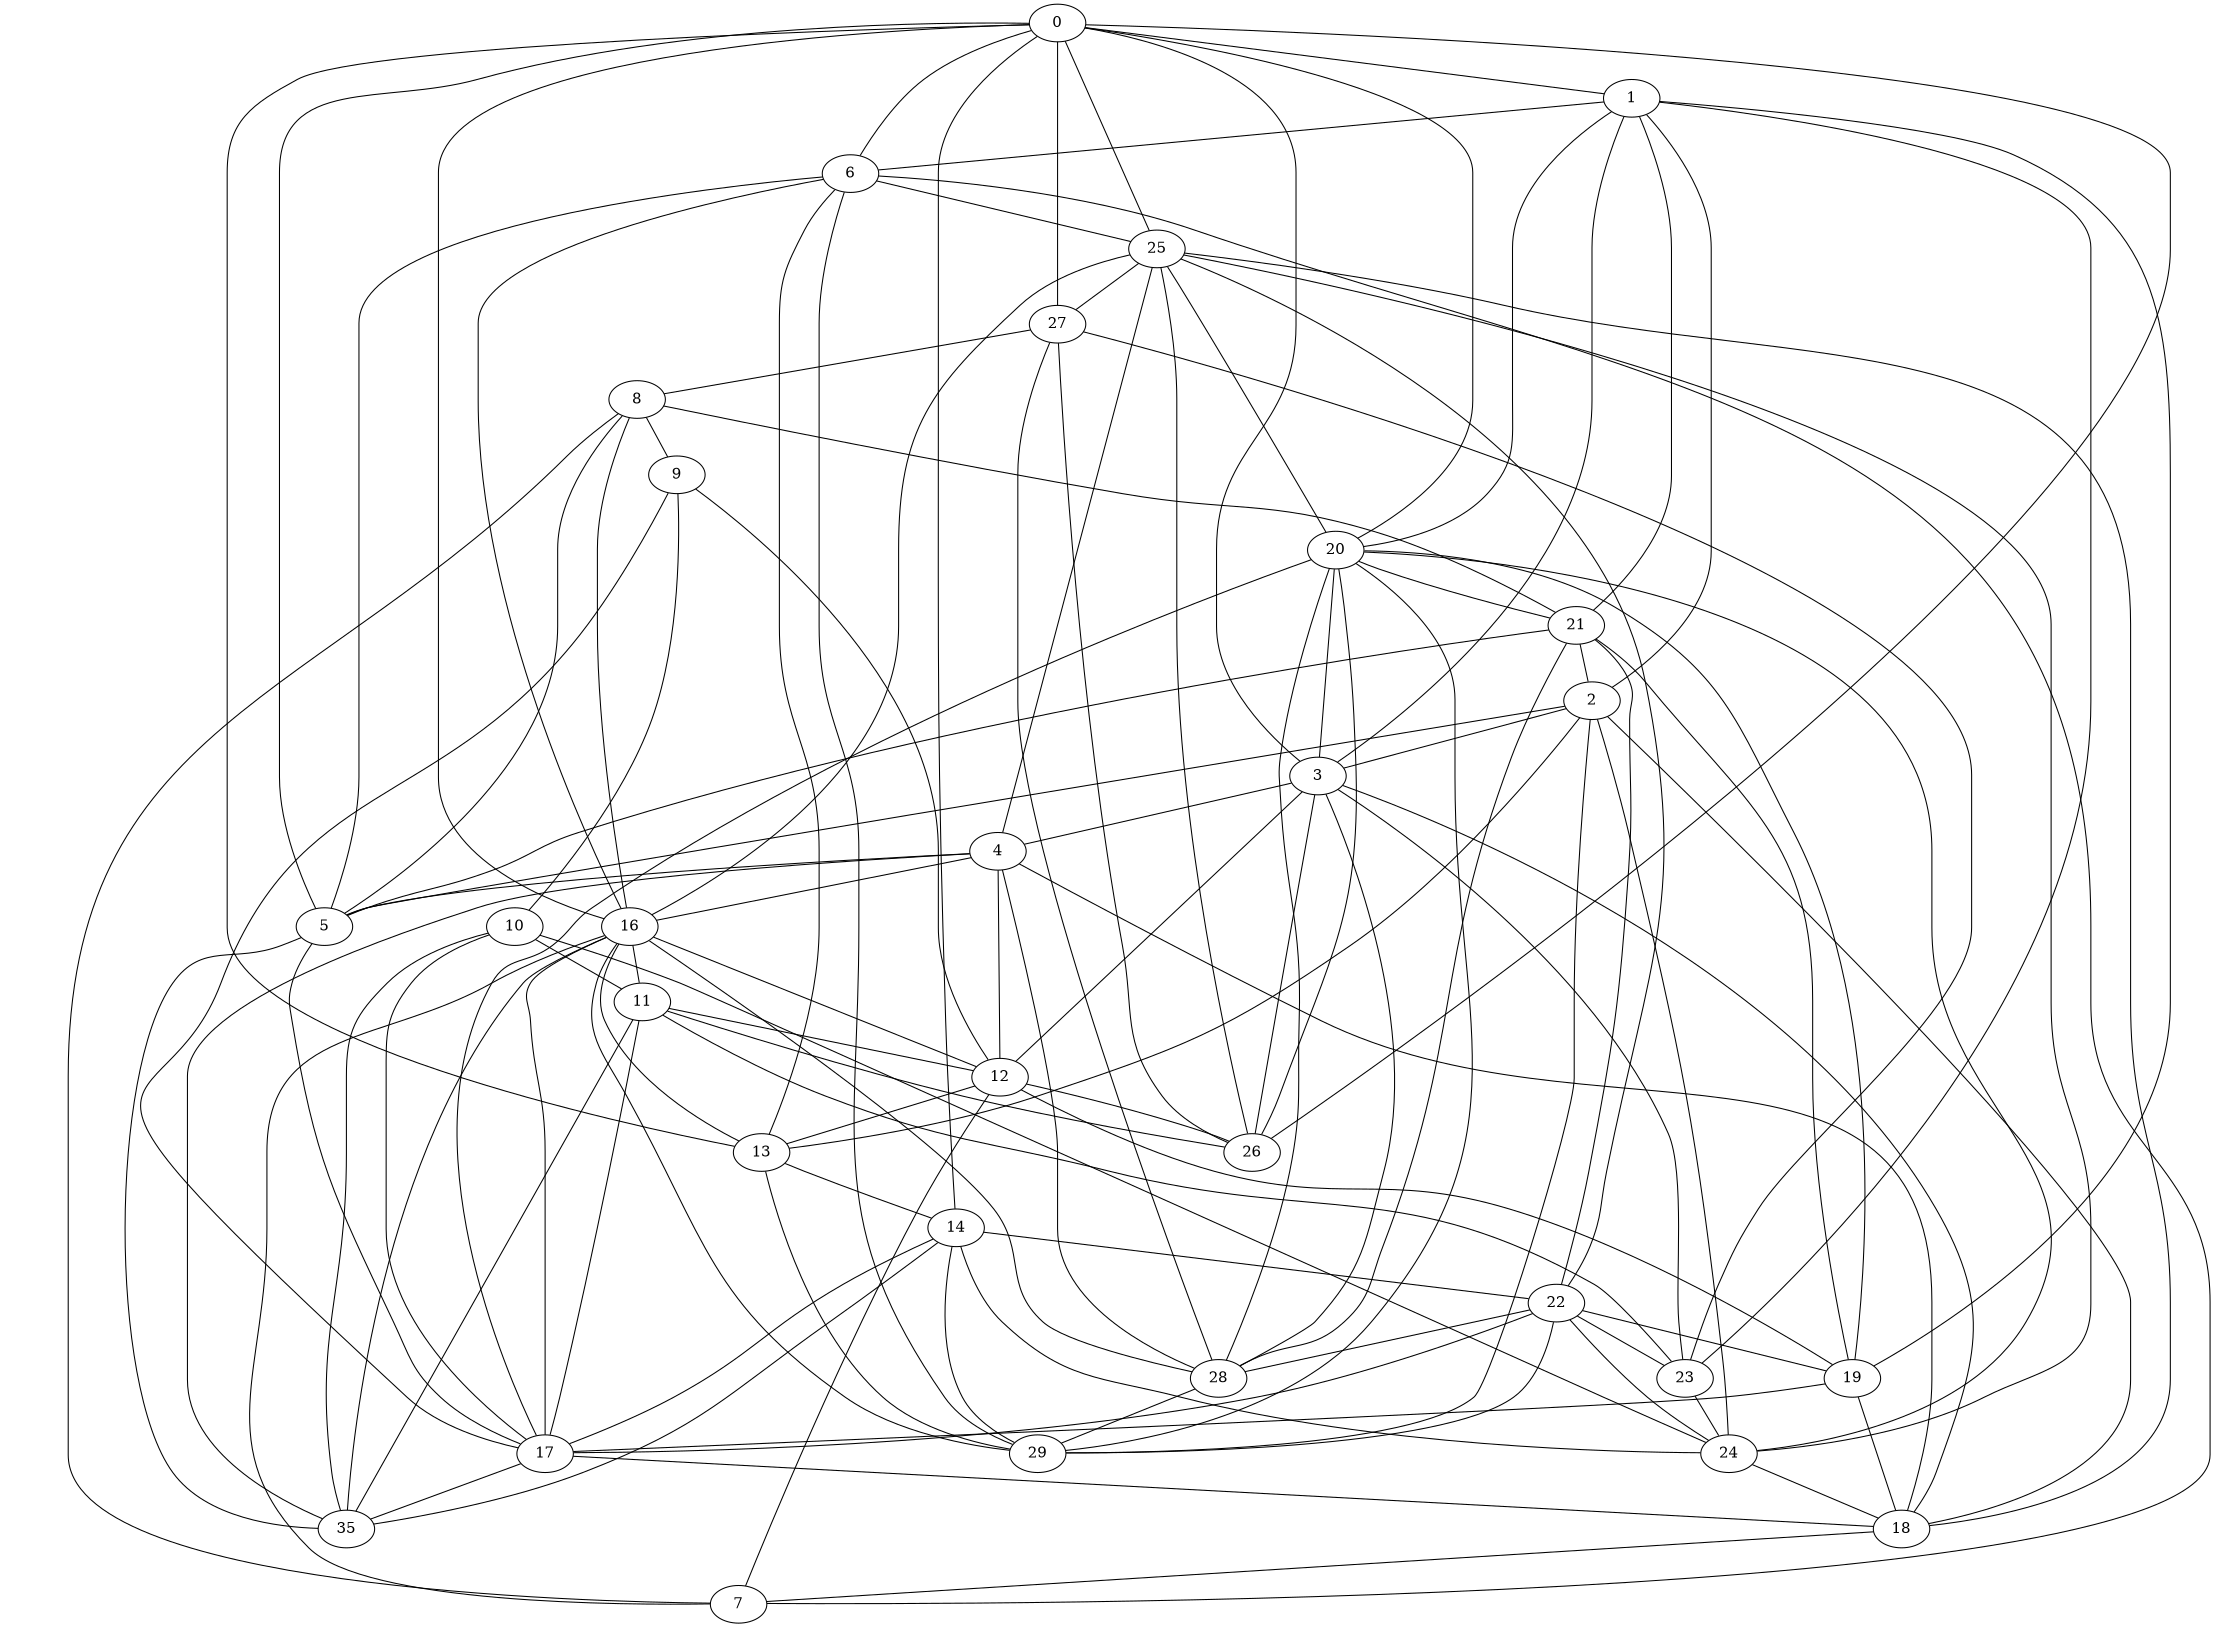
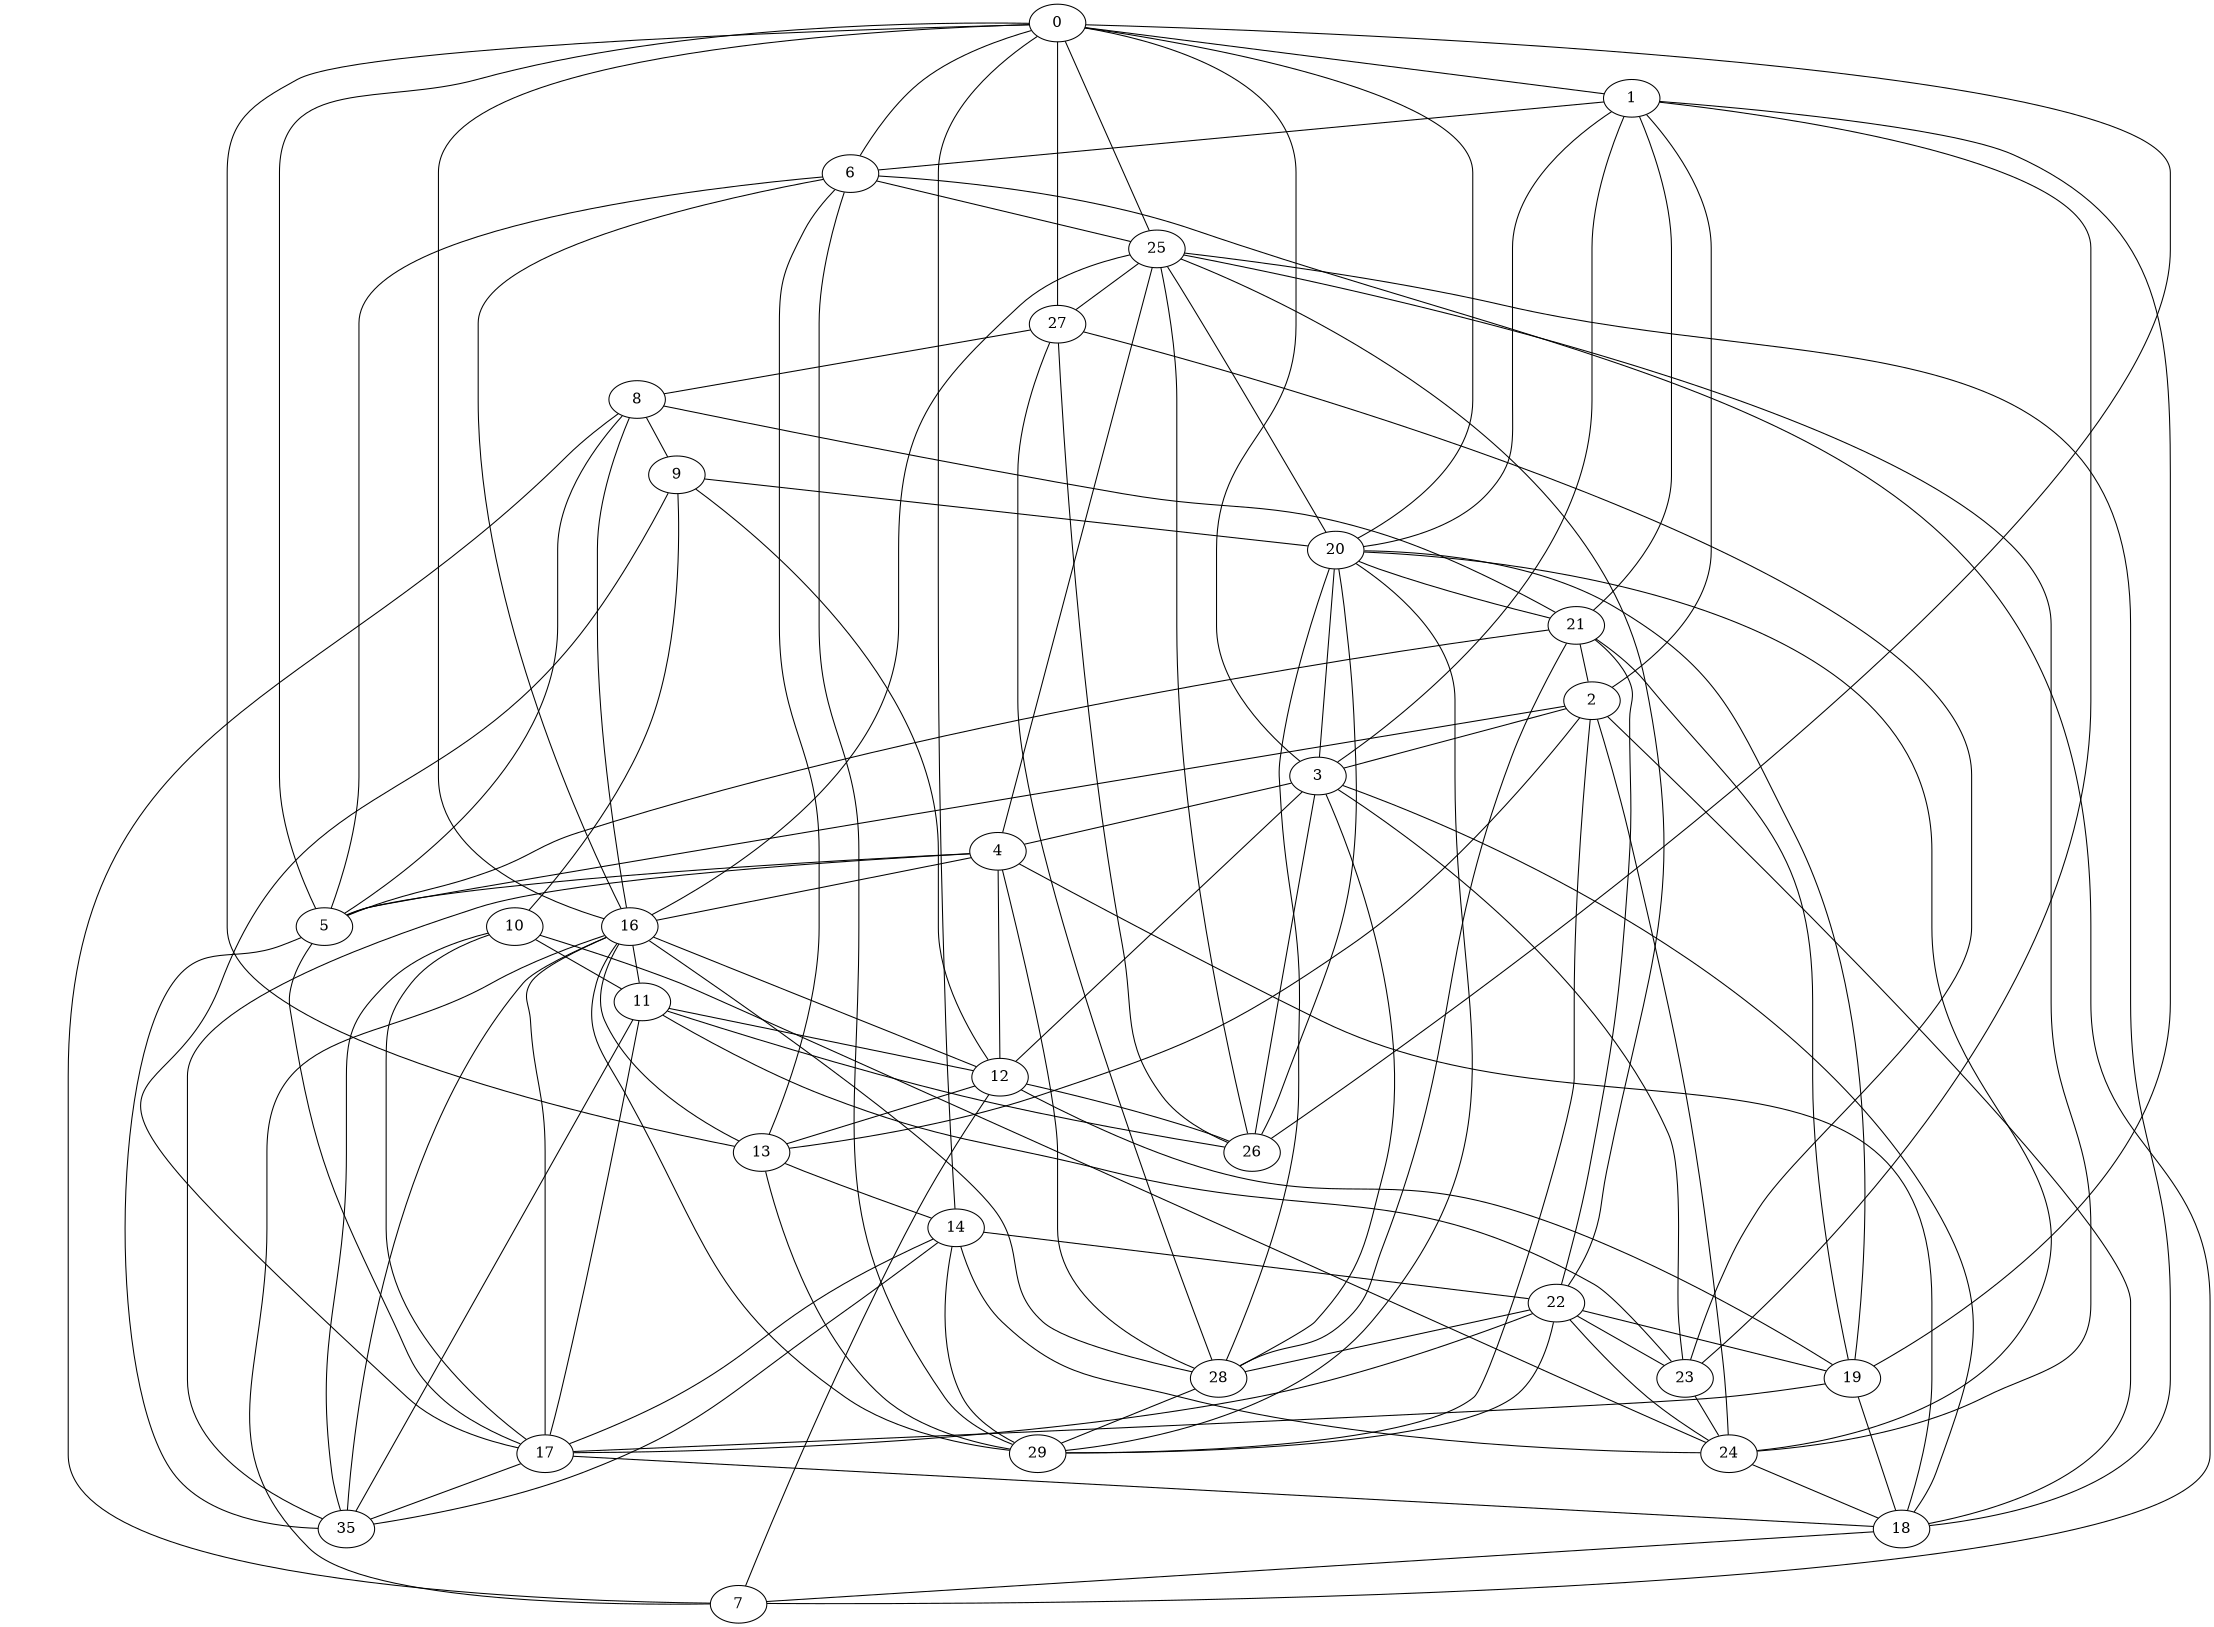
edge "20" -- "17": now "20" -- "9"
